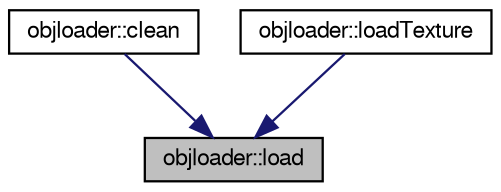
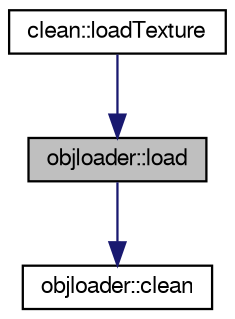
node "objloader::loadTexture": label "objloader::loadTexture" -> "clean::loadTexture"
edge "objloader::clean" -> "objloader::load": reversed
